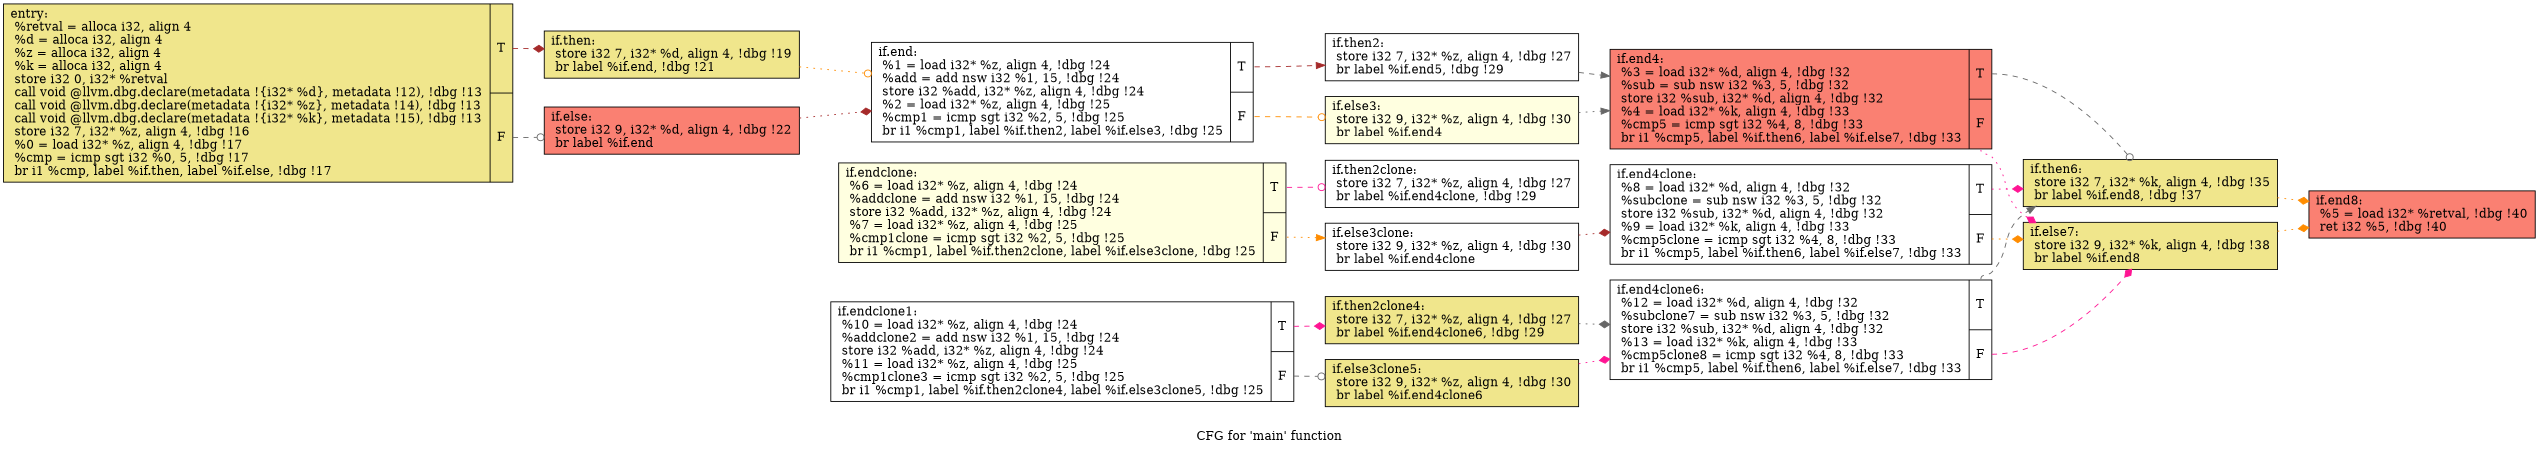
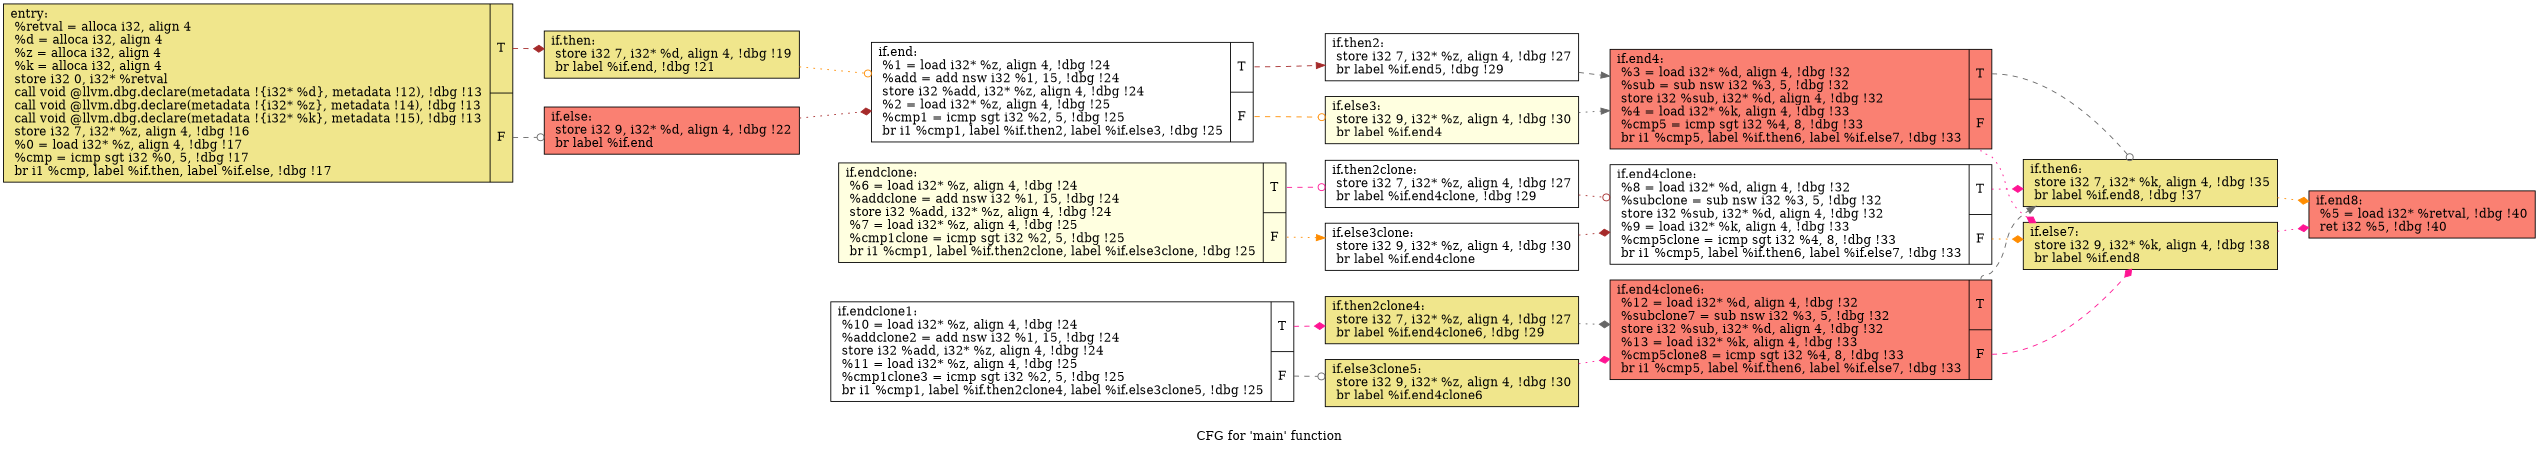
edge "if.then2clone:" -> "if.end4clone:": added
edge "if.else7:" -> "if.end8:": color darkorange -> deeppink
node "if.end4clone6:": fillcolor white -> salmon
